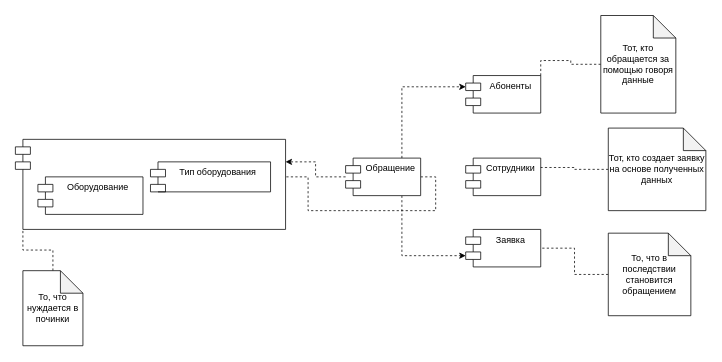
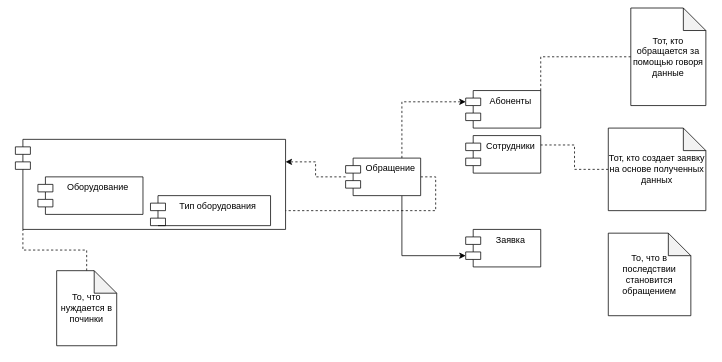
node "Тот, кто обращается за помощью говоря данные": moved (638, 64) -> (668, 57)
node "Абоненты": moved (503, 94) -> (503, 109)
node "Тип оборудования": moved (210, 177) -> (210, 210)
node "Сотрудники": moved (503, 177) -> (503, 154)
edge "Обращение" -> "Заявка": style dashed -> solid
edge "Заявка" -- "То, что в последствии становится обращением": removed
node "То, что нуждается в починки": moved (53, 308) -> (87, 308)
